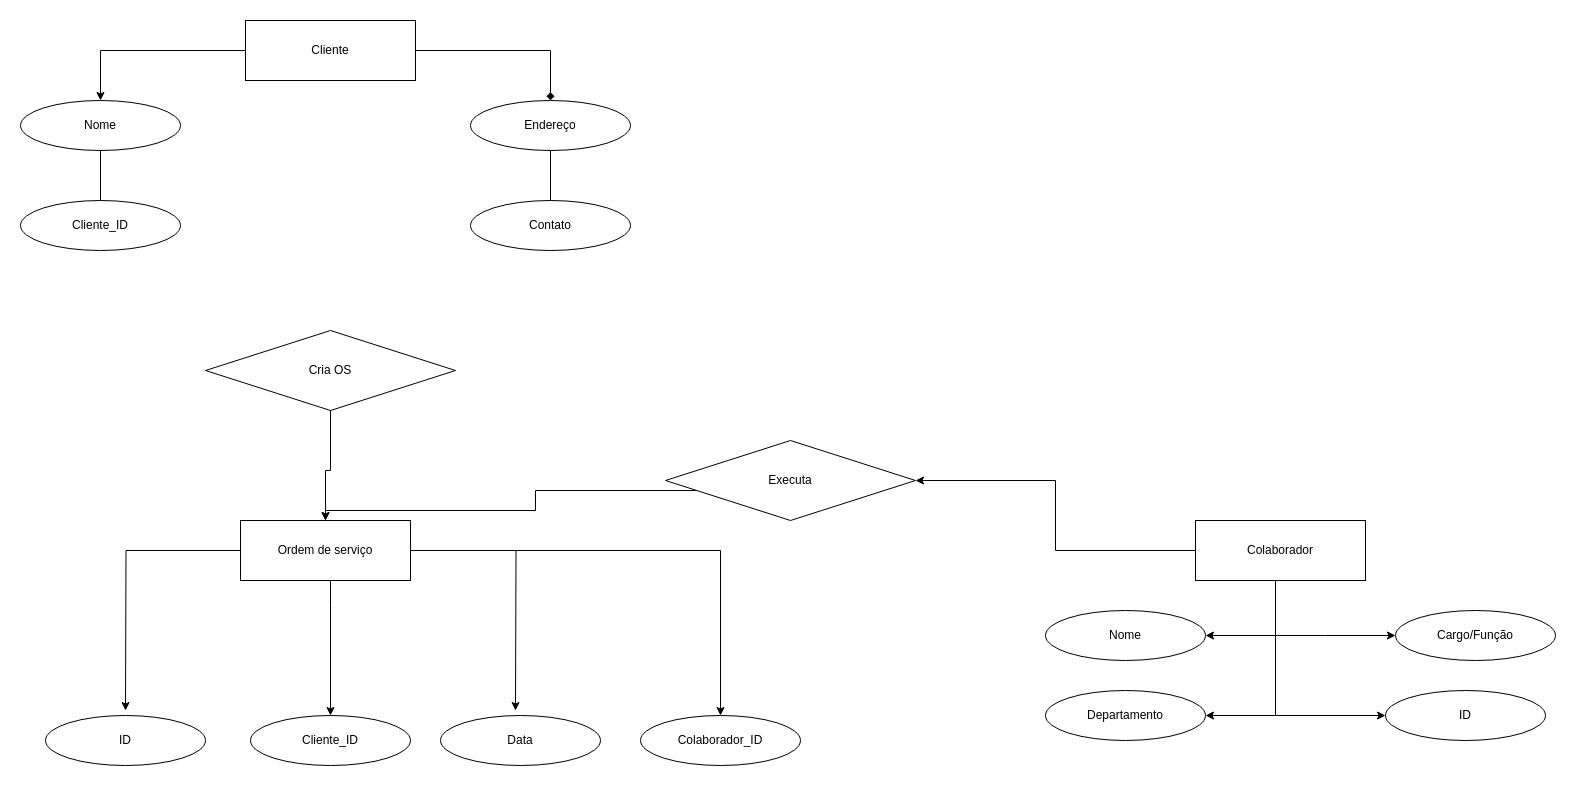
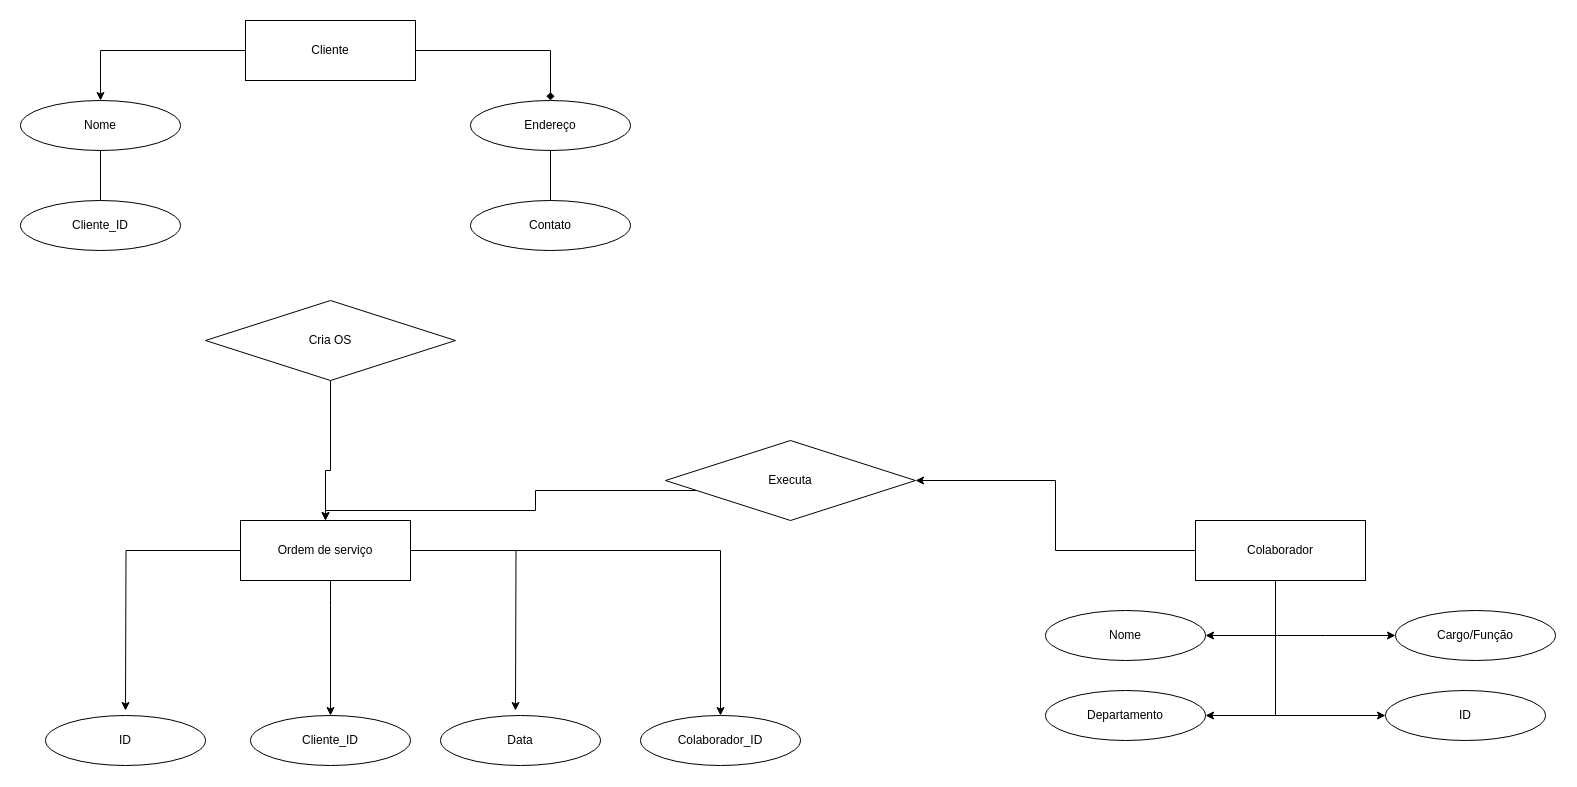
node "Cria OS": moved (331, 371) -> (331, 341)
